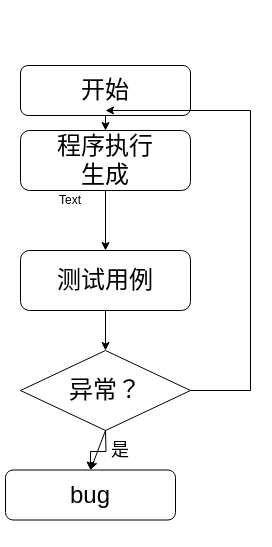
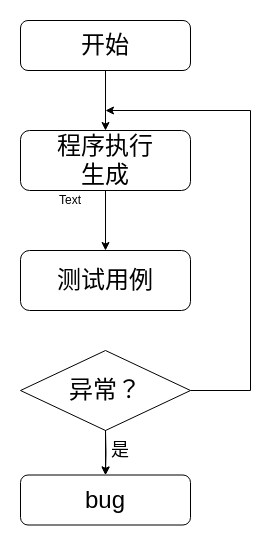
node "开始": moved (106, 91) -> (106, 46)
edge "测试用例" -> "异常？": removed
node "bug": moved (91, 495) -> (106, 500)
